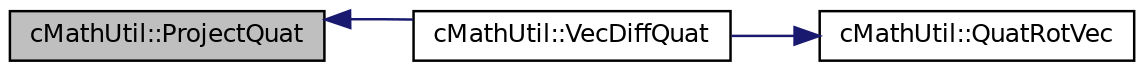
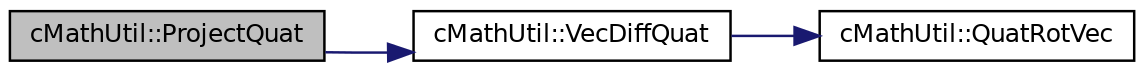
edge "cMathUtil::VecDiffQuat" -> "cMathUtil::ProjectQuat": reversed
